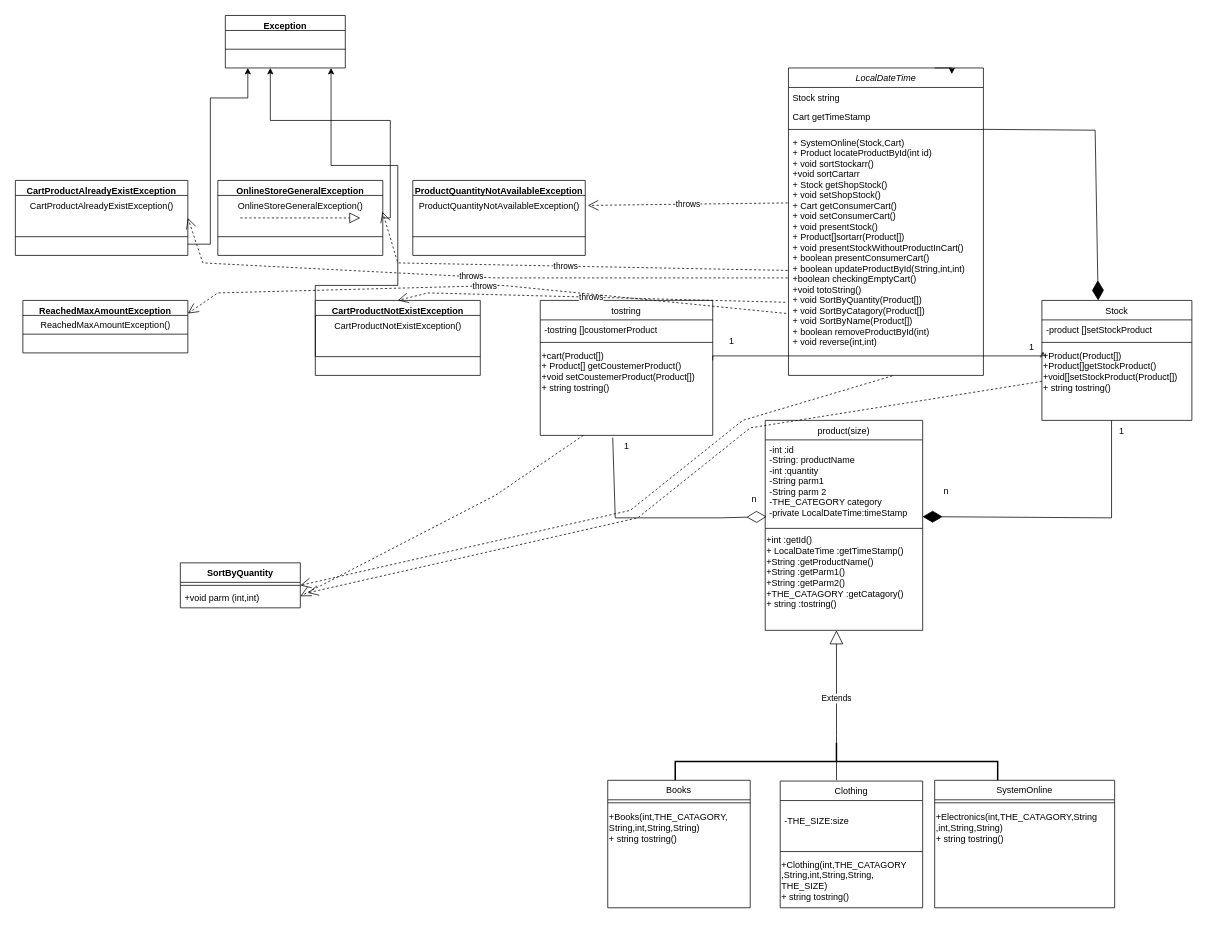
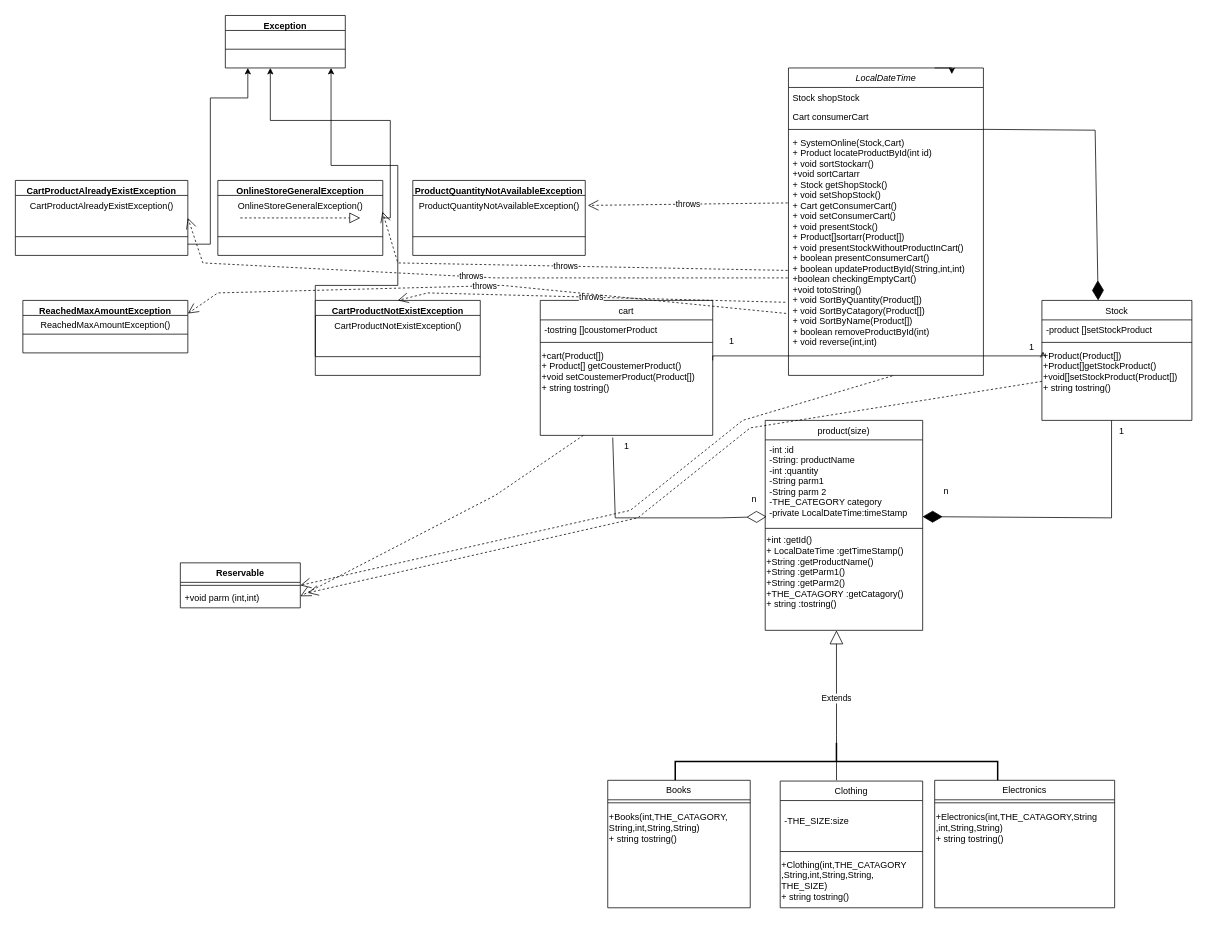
node "Stock string": label "Stock string" -> "Stock shopStock"
node "Cart getTimeStamp": label "Cart getTimeStamp" -> "Cart consumerCart"
node "tostring": label "tostring" -> "cart"
node "SortByQuantity": label "SortByQuantity" -> "Reservable"
node "SystemOnline": label "SystemOnline" -> "Electronics"
